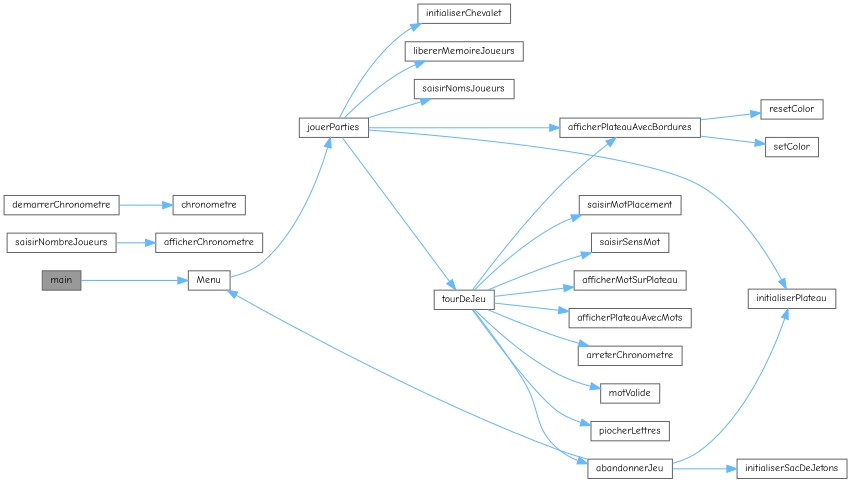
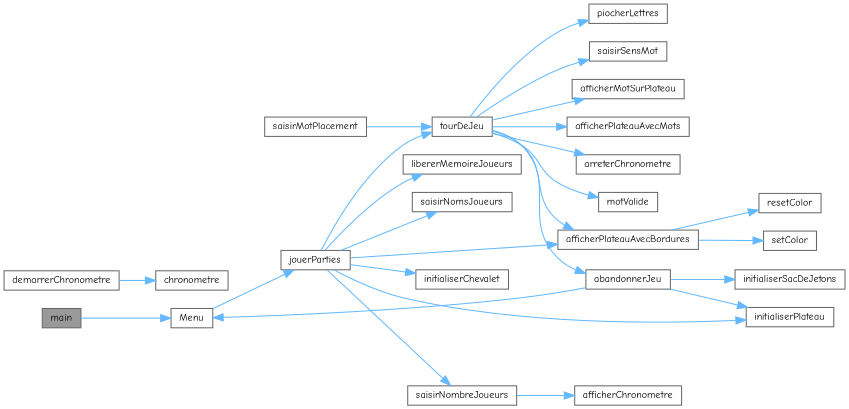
edge "tourDeJeu" -> "saisirMotPlacement": reversed
edge "jouerParties" -> "saisirNombreJoueurs": added
